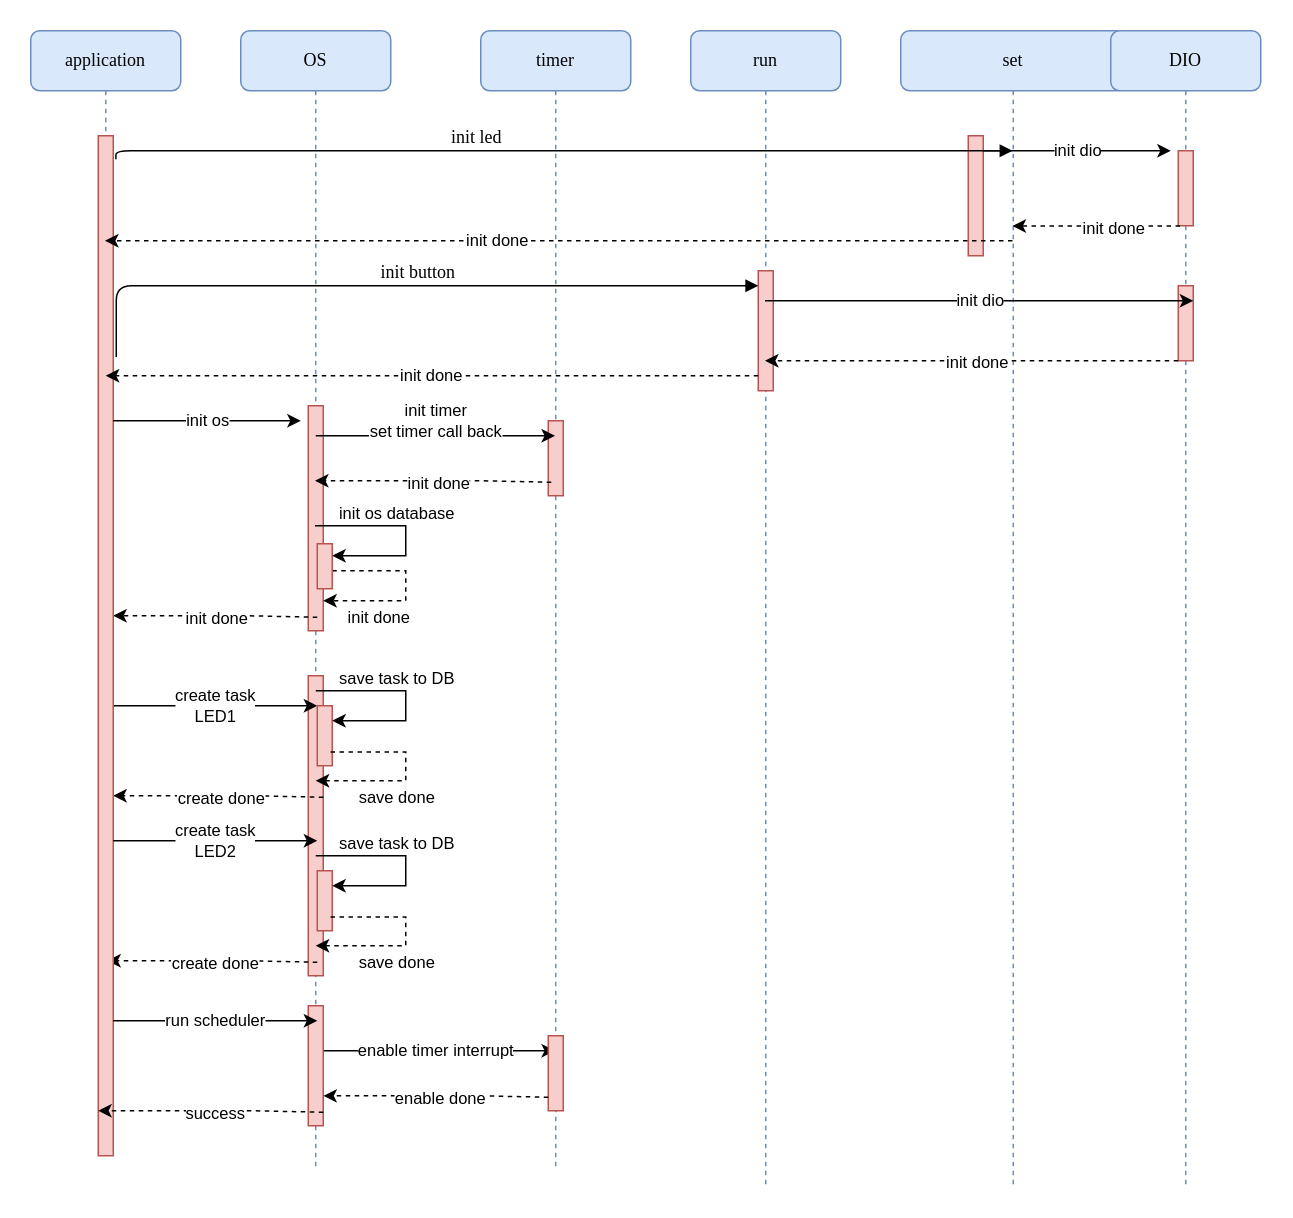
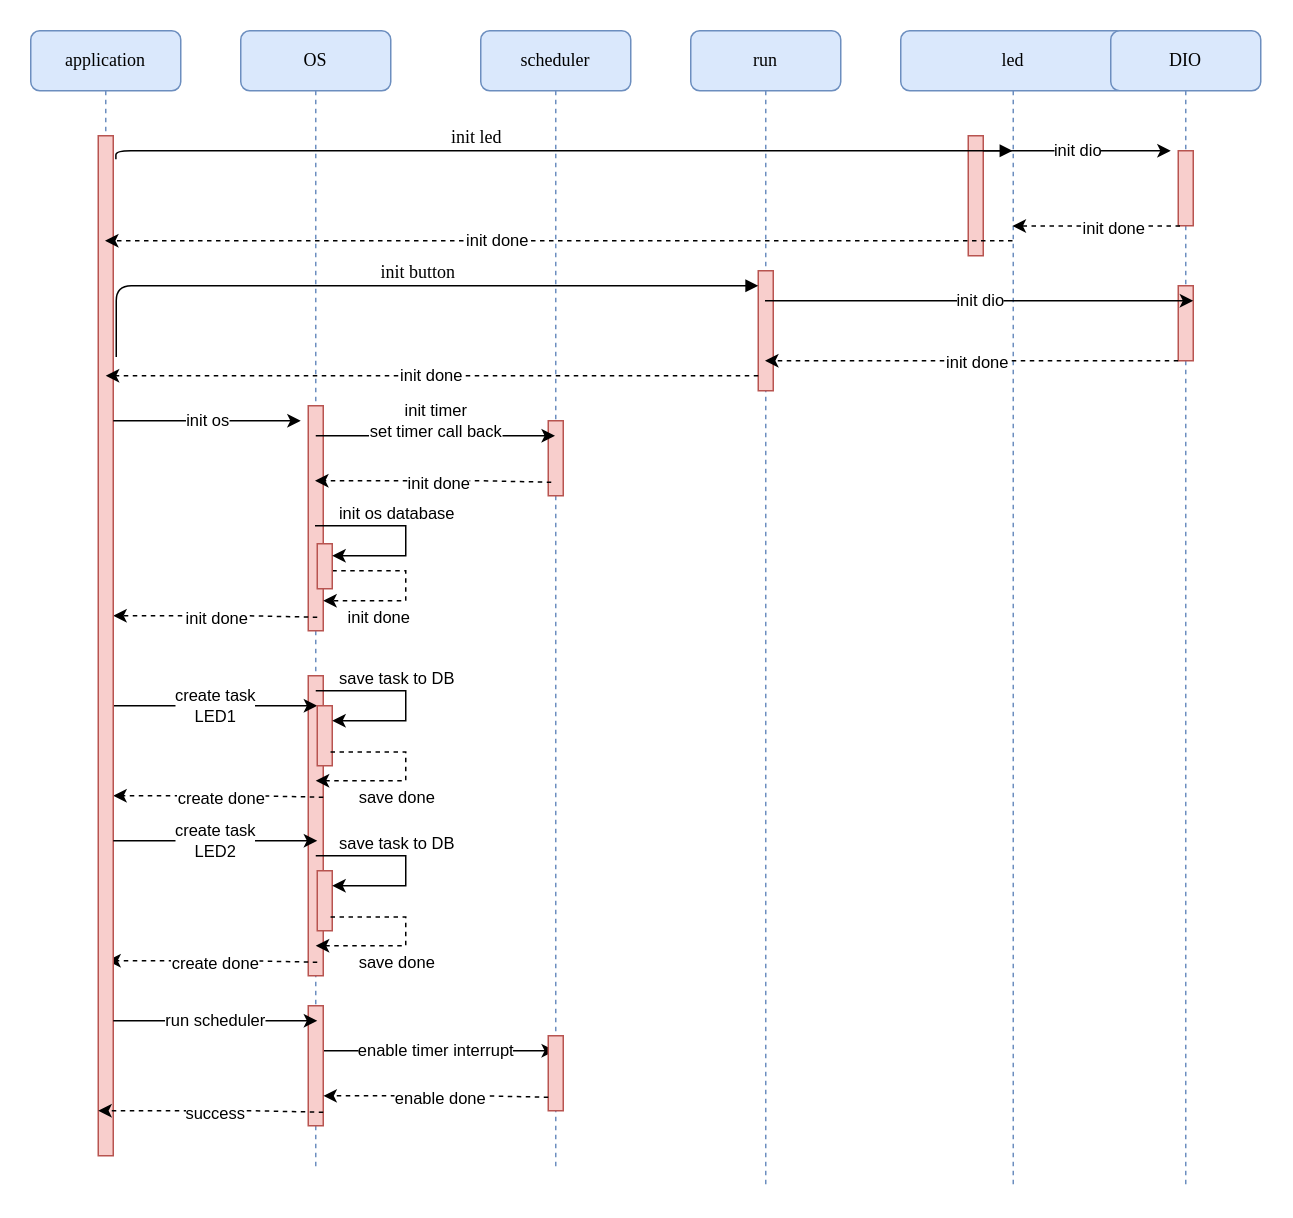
node "timer": label "timer" -> "scheduler"
node "set": label "set" -> "led"
